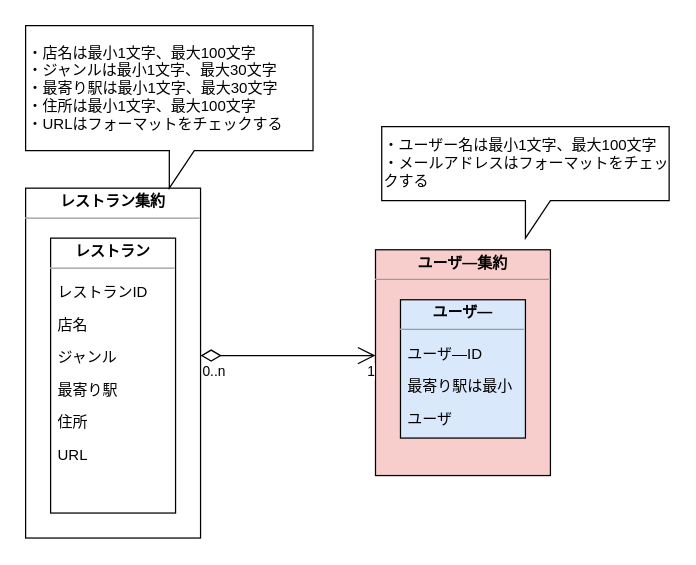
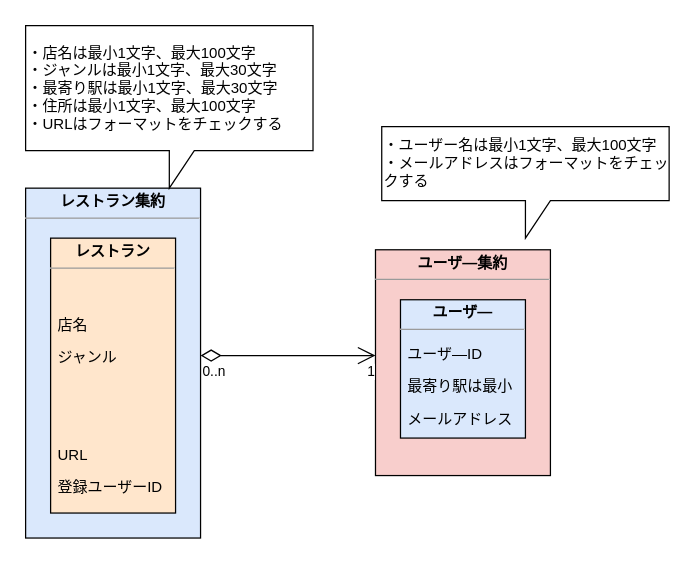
node "レストラン集約": fillcolor #ffffff -> #dae8fc
node "レストランID": removed
node "レストラン": fillcolor #ffffff -> #ffe6cc
node "最寄り駅": removed
node "ユーザ": label "ユーザ" -> "メールアドレス"
node "住所": removed
node "登録ユーザーID": added
